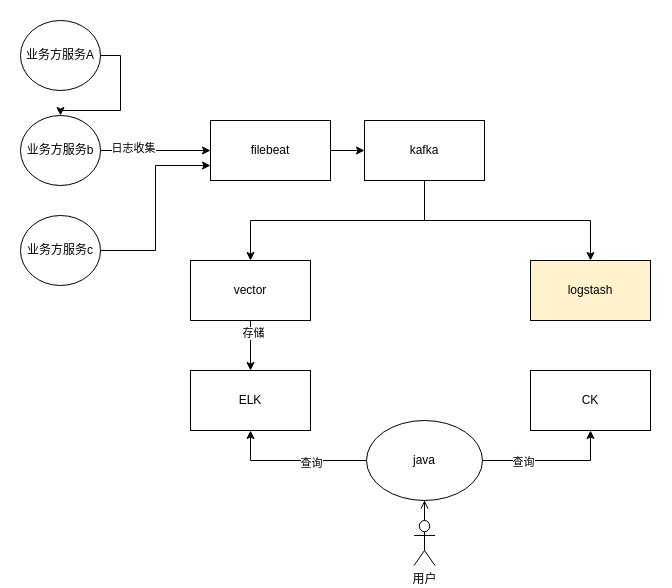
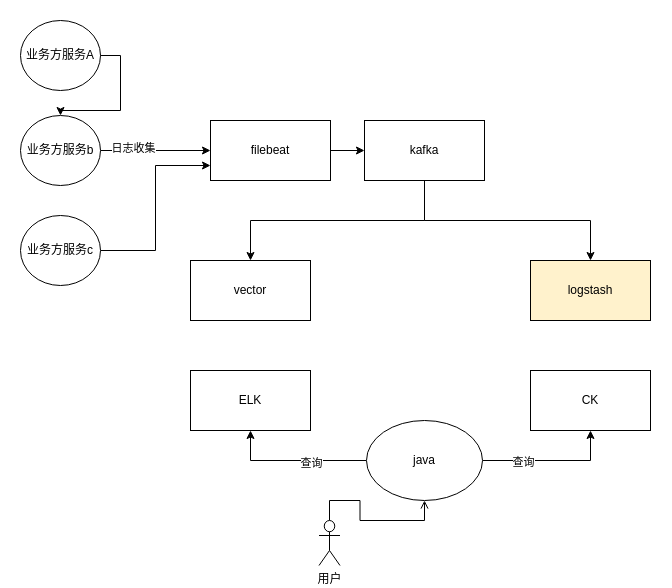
edge "vector" -> "ELK": removed, label "存储"
node "用户": moved (425, 543) -> (330, 543)
